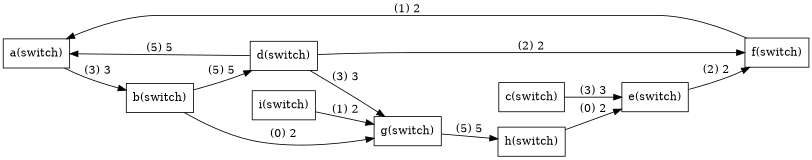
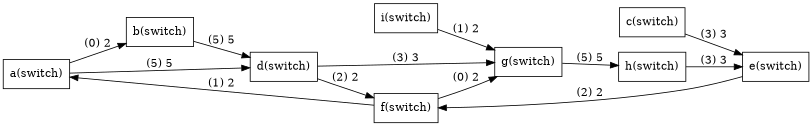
edge "d(switch)" -> "a(switch)": reversed
edge "a(switch)" -> "b(switch)": label "(3) 3" -> "(0) 2"
edge "h(switch)" -> "e(switch)": label "(0) 2" -> "(3) 3"
edge "b(switch)" -> "g(switch)": now "f(switch)" -> "g(switch)"
